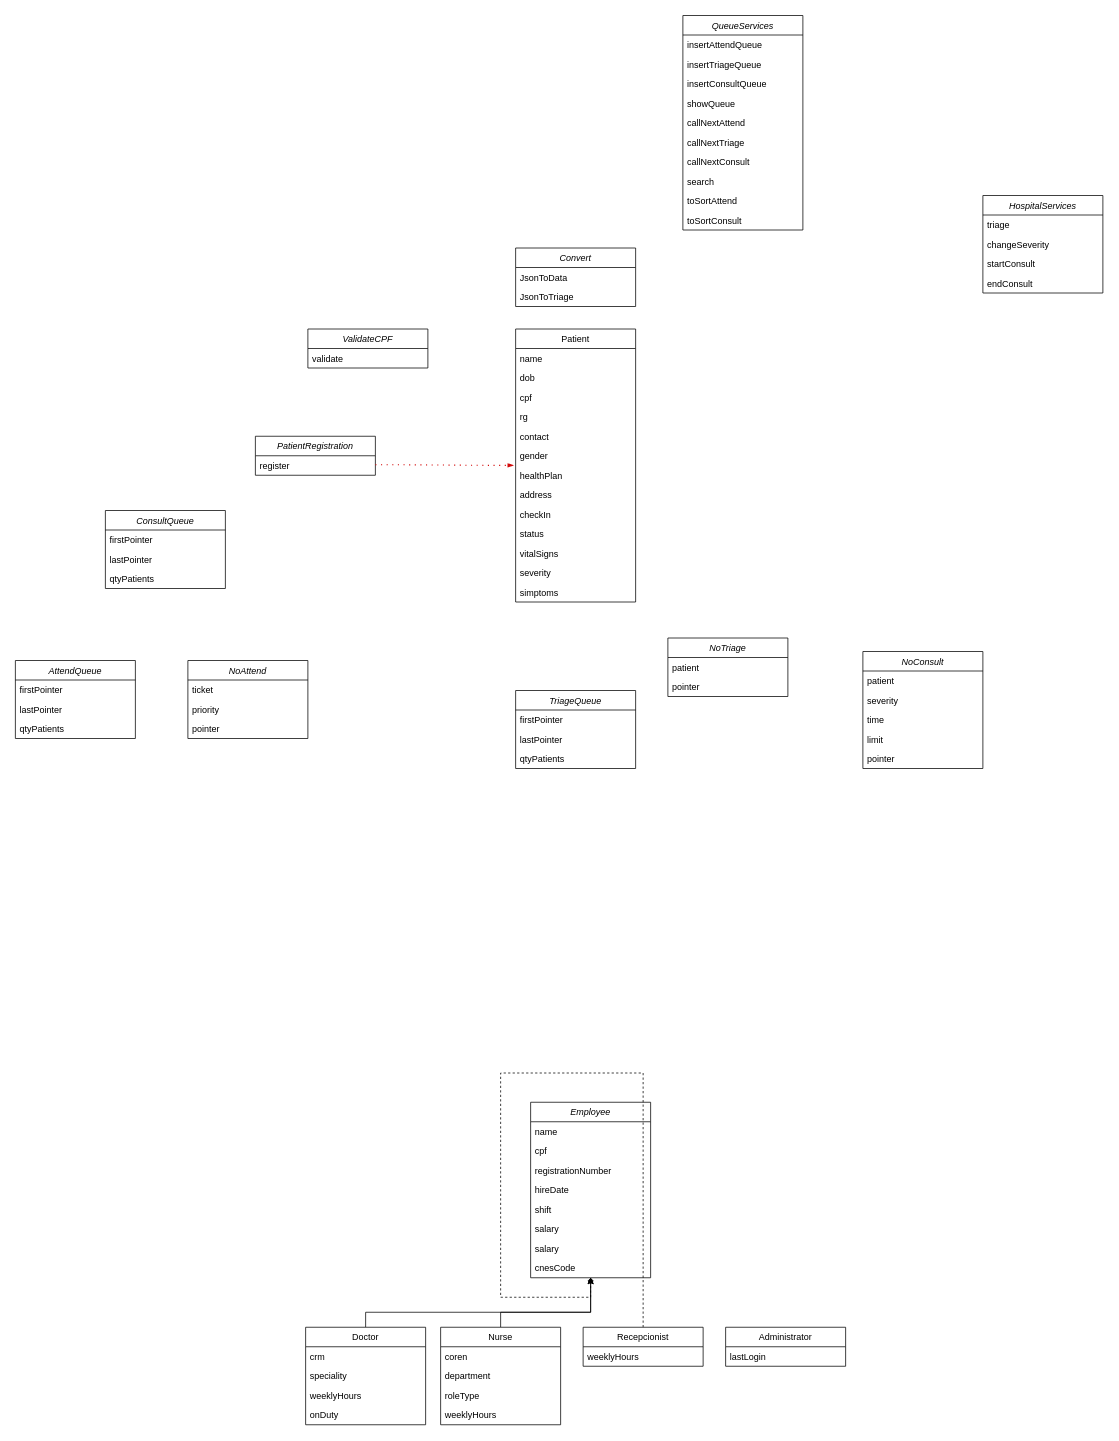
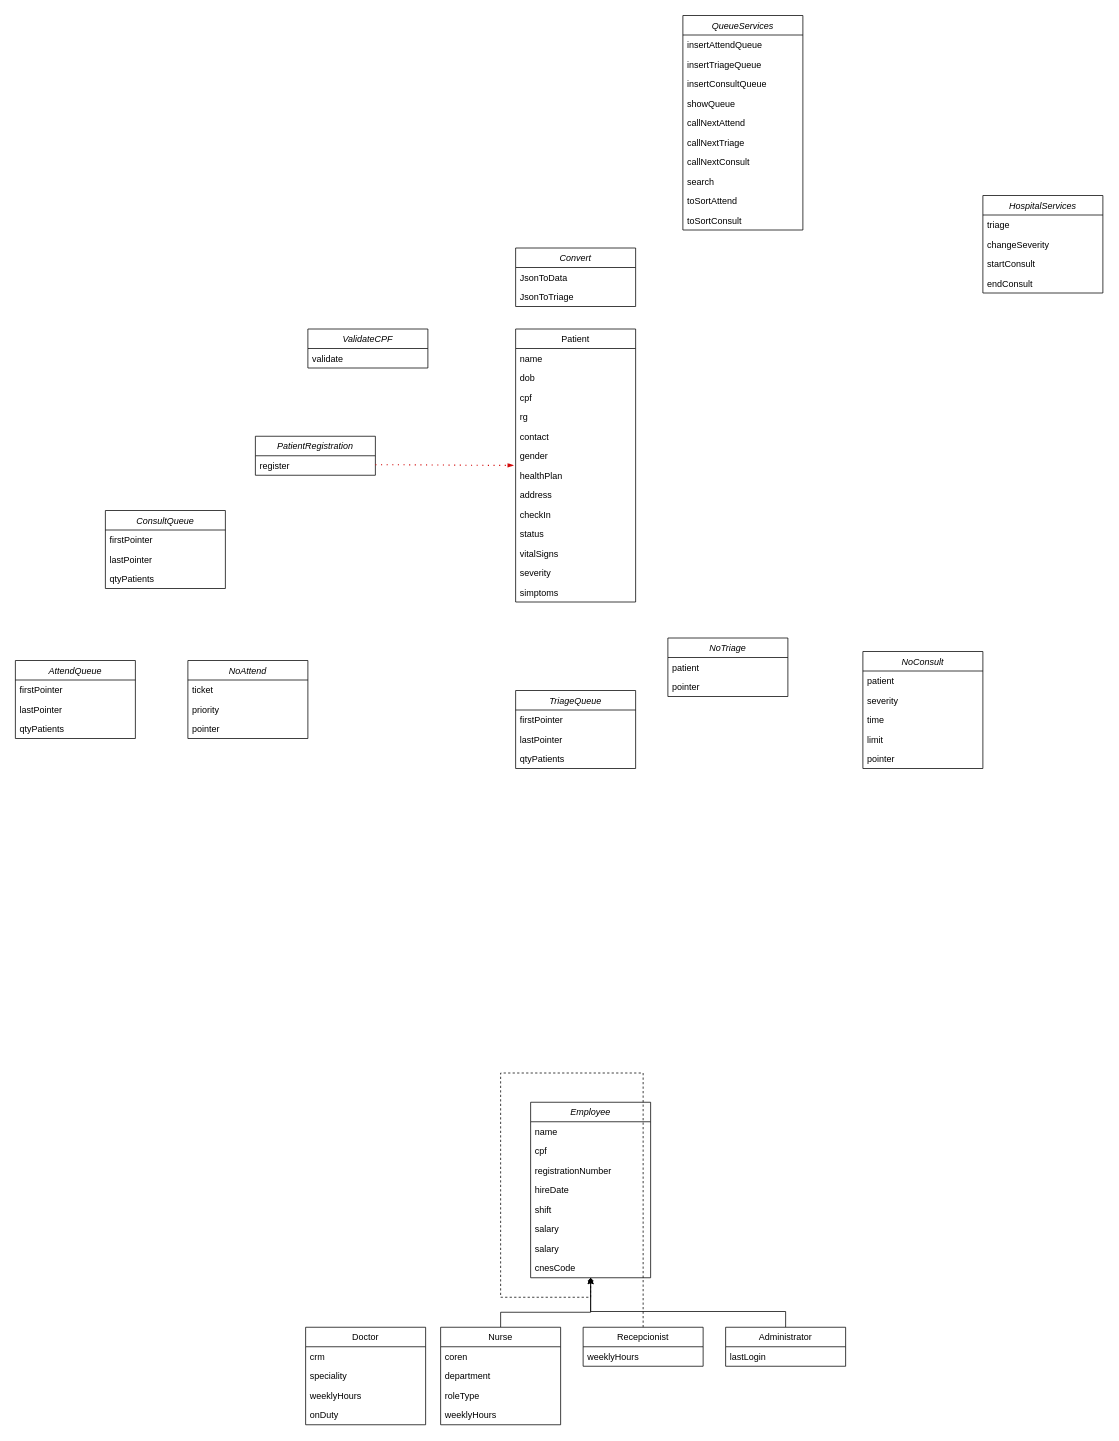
edge "Administrator" -> "Employee": added
edge "Doctor" -> "Employee": removed
